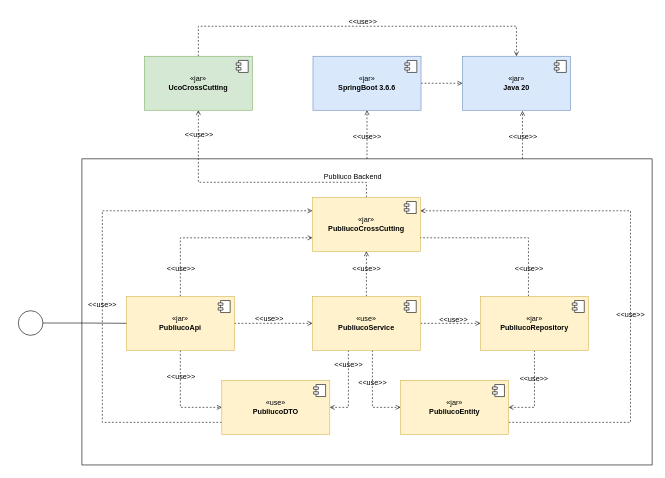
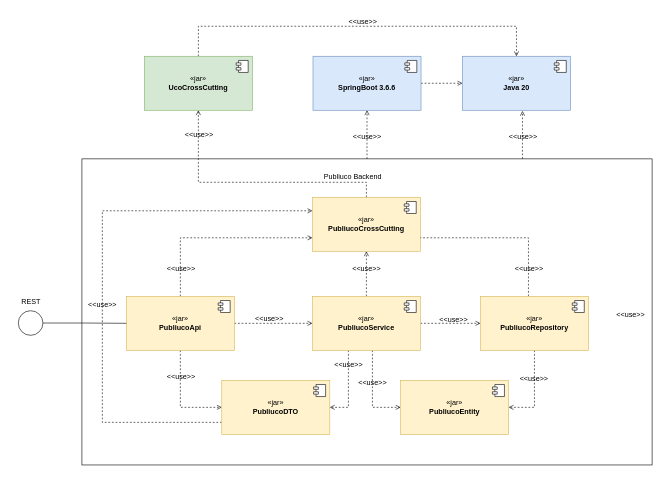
edge "«jar» PubliucoEntity" -> "«jar» PubliucoCrossCutting": removed
node "REST": added
node "«use» PubliucoService": label "«use» PubliucoService" -> "«jar» PubliucoService"
node "«use» PubliucoDTO": label "«use» PubliucoDTO" -> "«jar» PubliucoDTO"
